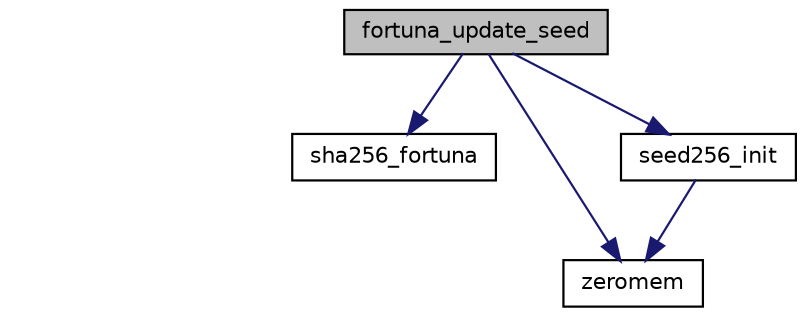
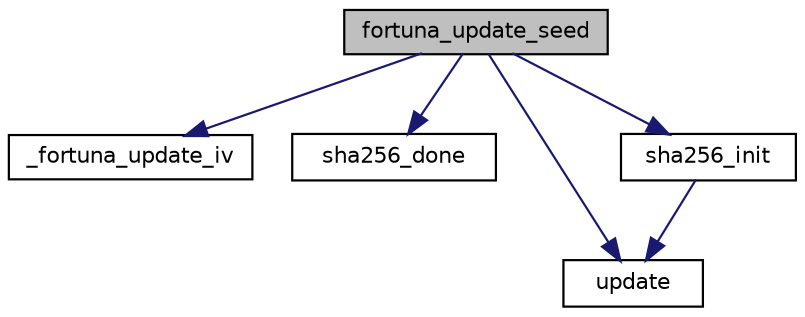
node "_fortuna_update_iv": added
node "sha256_fortuna": label "sha256_fortuna" -> "sha256_done"
node "seed256_init": label "seed256_init" -> "sha256_init"
node "zeromem": label "zeromem" -> "update"
